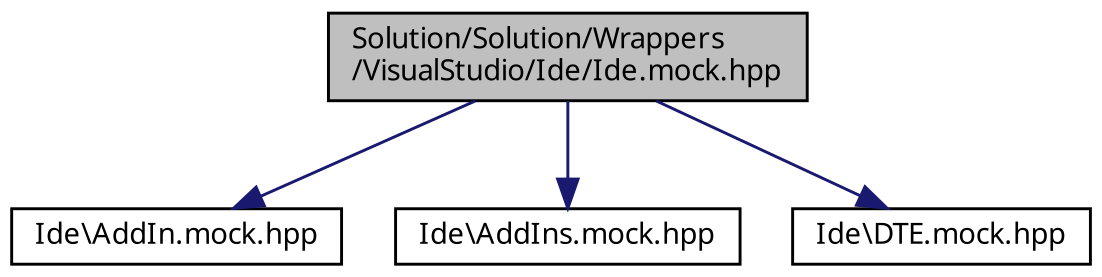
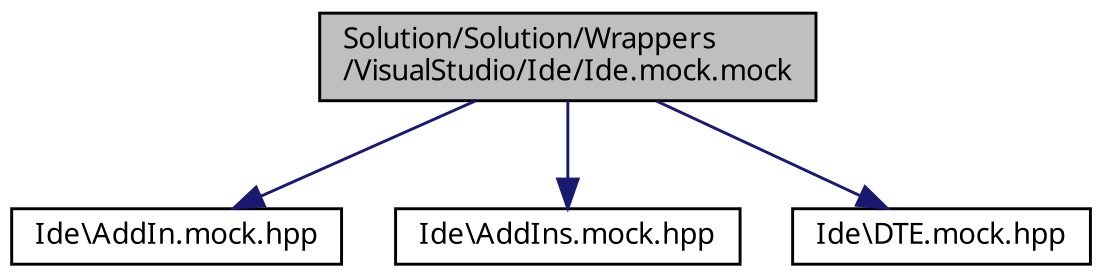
node "Solution/Solution/Wrappers /VisualStudio/Ide/Ide.mock.hpp": label "Solution/Solution/Wrappers /VisualStudio/Ide/Ide.mock.hpp" -> "Solution/Solution/Wrappers /VisualStudio/Ide/Ide.mock.mock"
